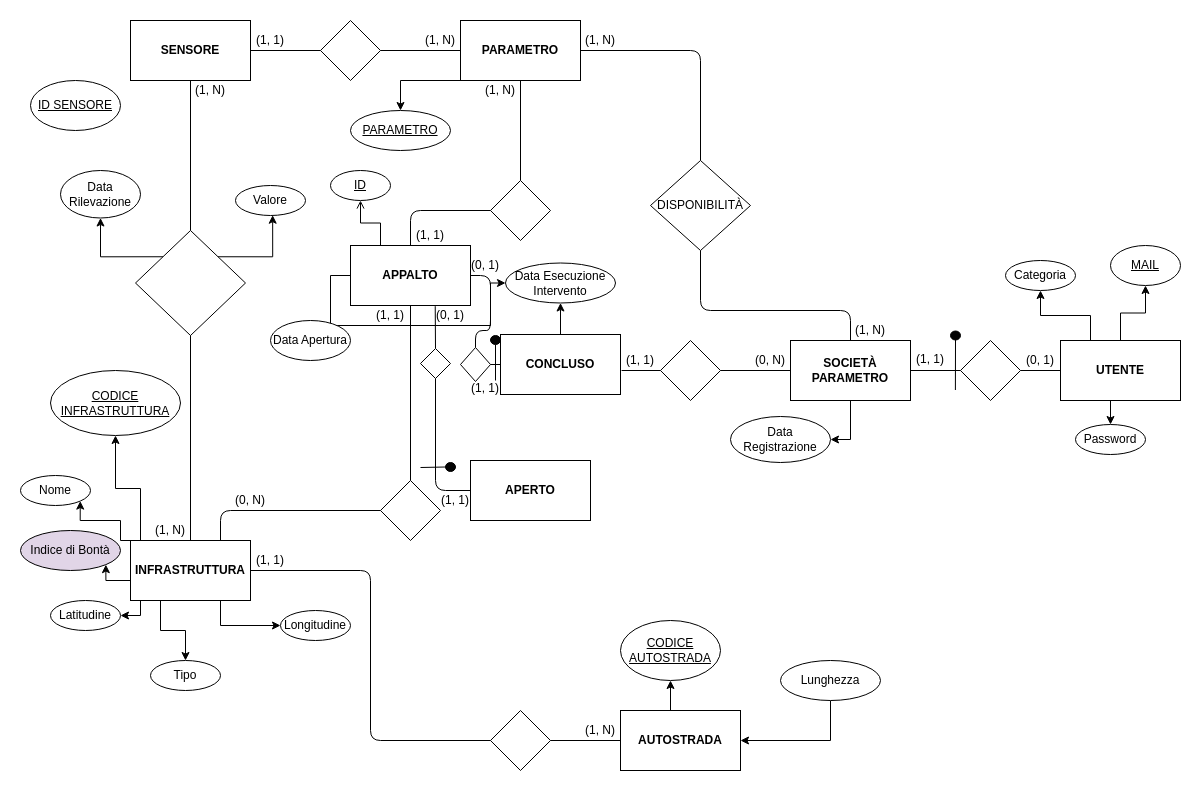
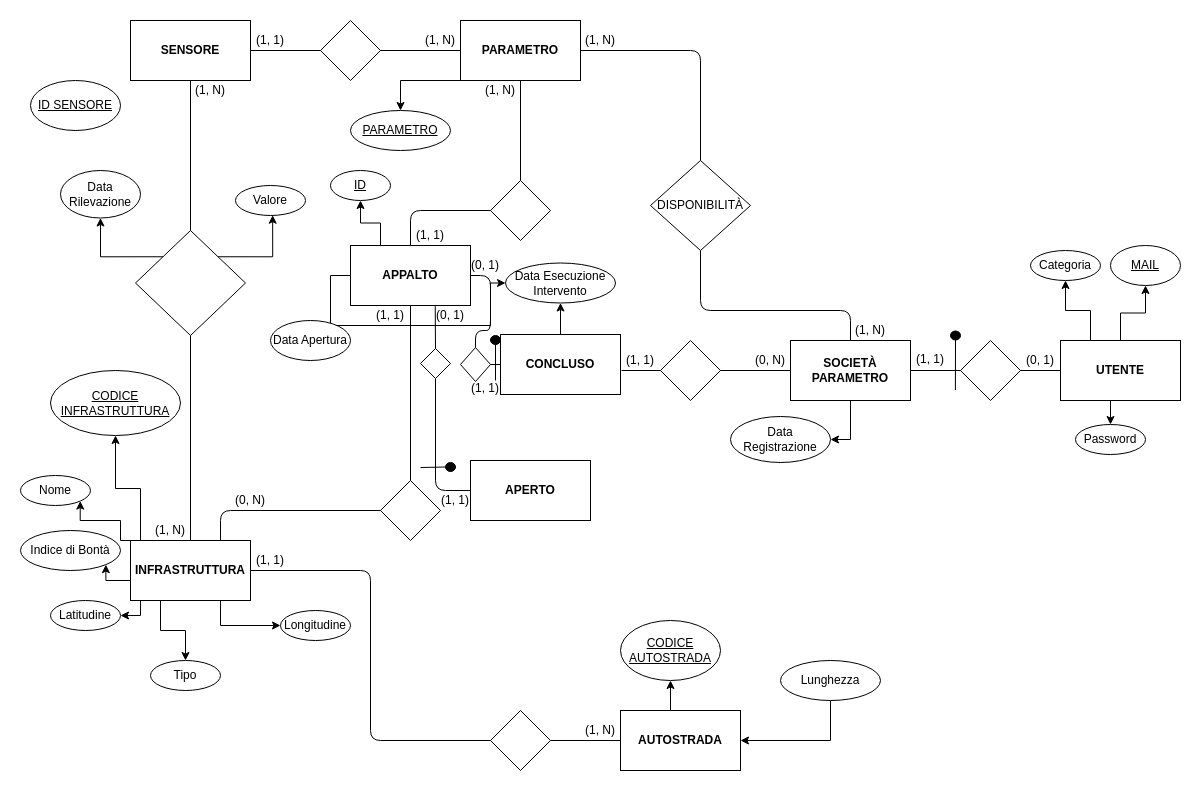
edge "APPALTO" -> "ID": arrowhead open -> classic
node "Categoria": moved (1041, 276) -> (1066, 266)
node "Indice di Bontà": fillcolor #e1d5e7 -> #ffffff
